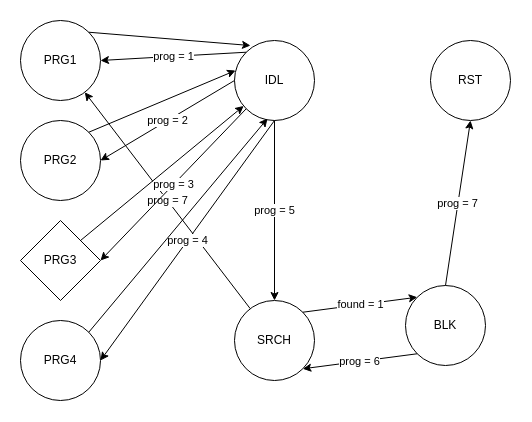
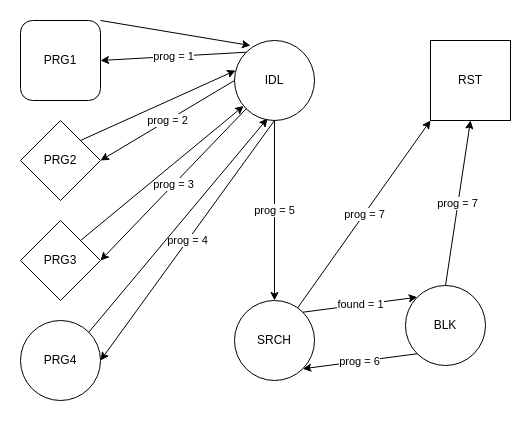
node "PRG1": shape ellipse -> rounded rectangle
node "RST": shape ellipse -> rectangle
edge "SRCH" -> "PRG1": now "SRCH" -> "RST"
node "PRG2": shape ellipse -> diamond
